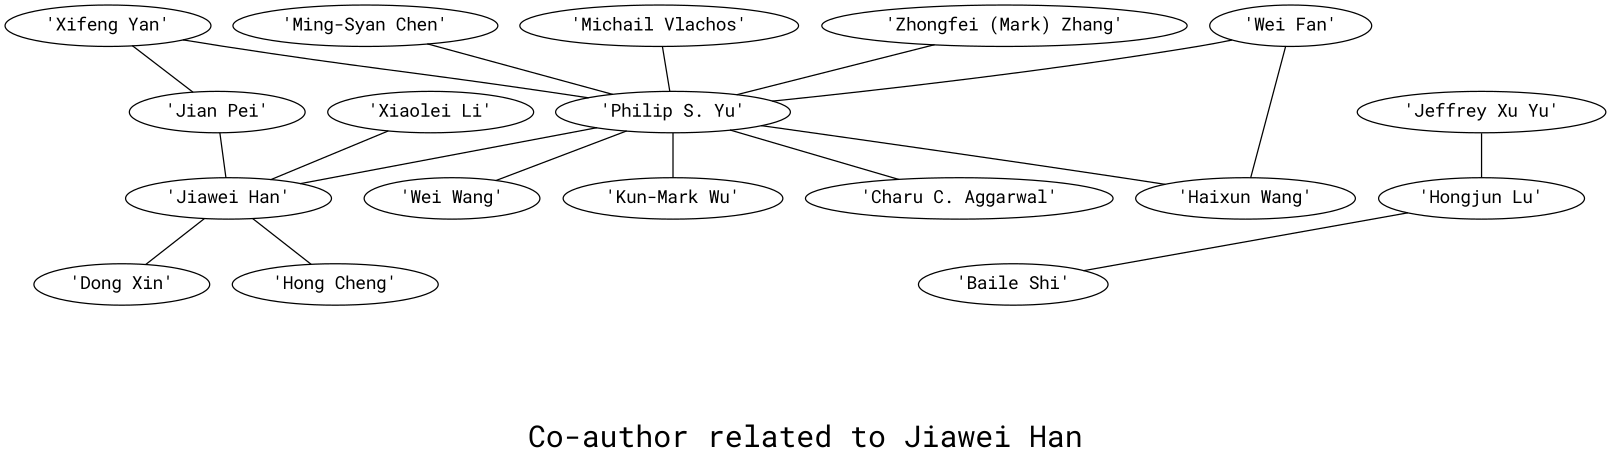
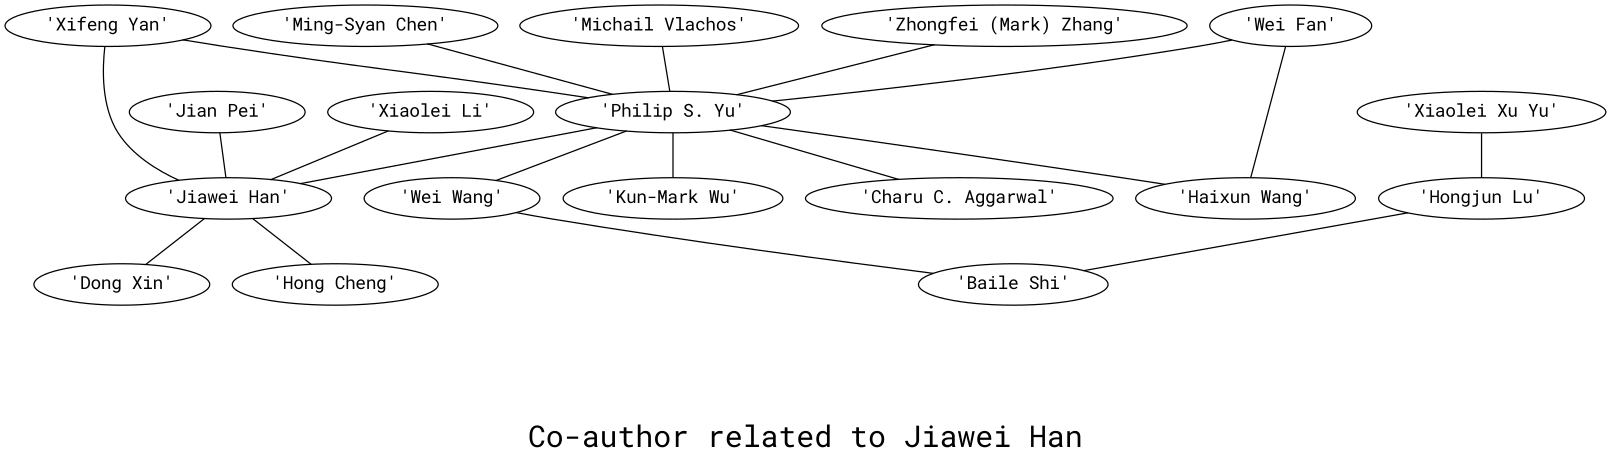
edge "'Xifeng Yan'" -- "'Jian Pei'": now "'Xifeng Yan'" -- "'Jiawei Han'"
node "'Jeffrey Xu Yu'": label "'Jeffrey Xu Yu'" -> "'Xiaolei Xu Yu'"
edge "'Wei Wang'" -- "'Baile Shi'": added
